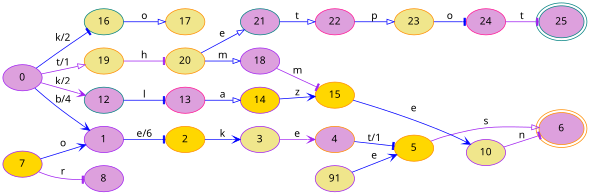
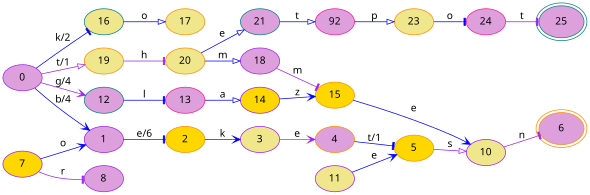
node "22": label "22" -> "92"
edge "0" -> "12": label "k/2" -> "g/4"
edge "5" -> "6": now "5" -> "10"
node "91": label "91" -> "11"
